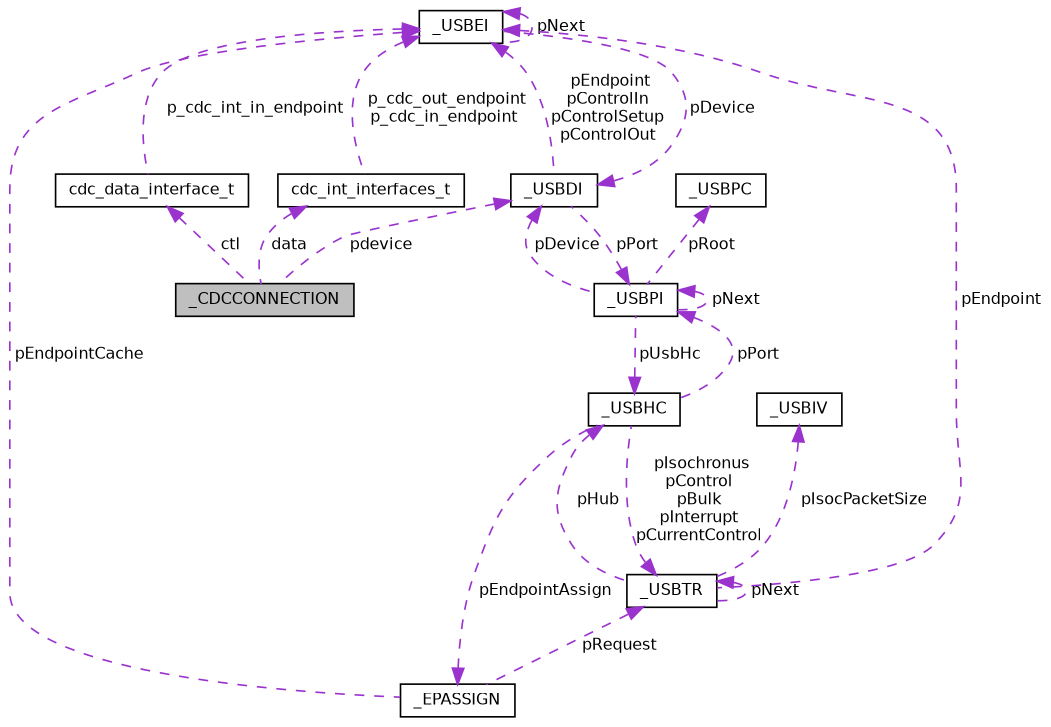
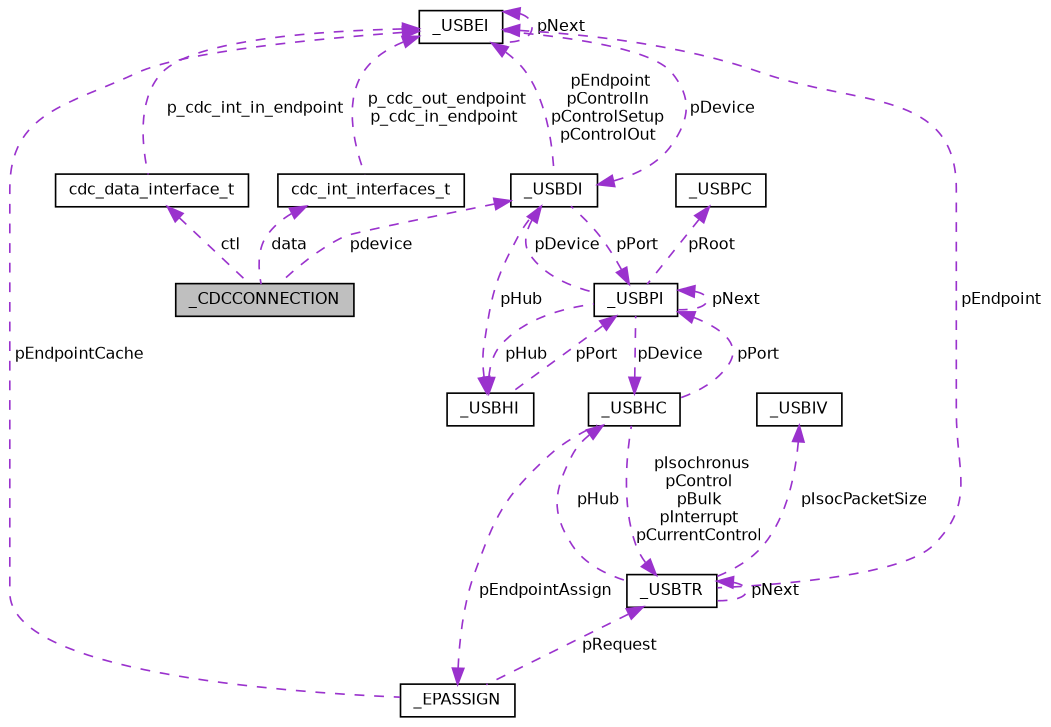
edge "_USBPI" -> "_USBHC": label " pUsbHc" -> " pDevice"
node "_USBHI": added
